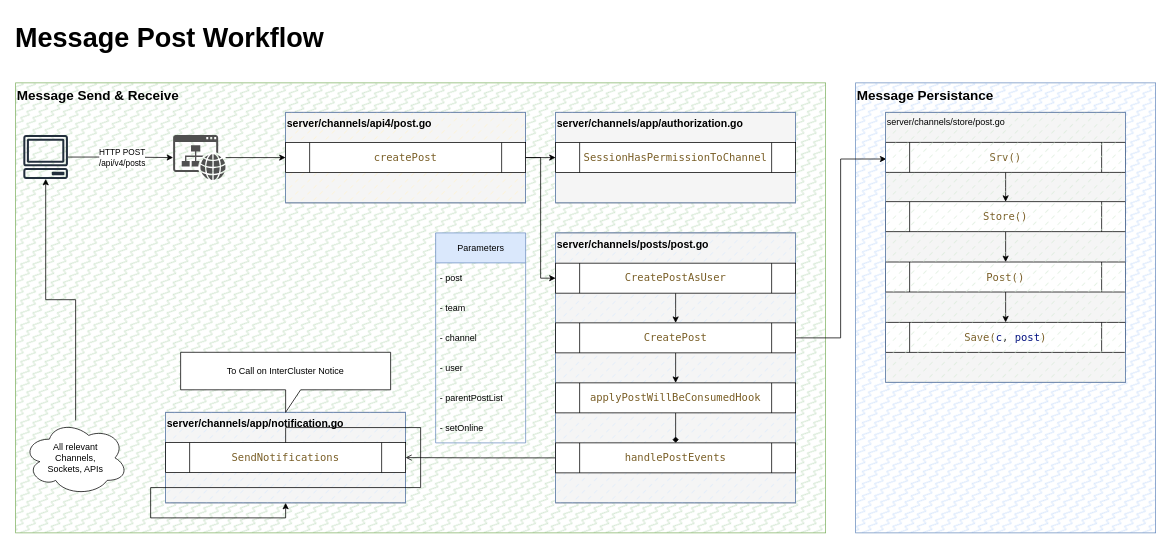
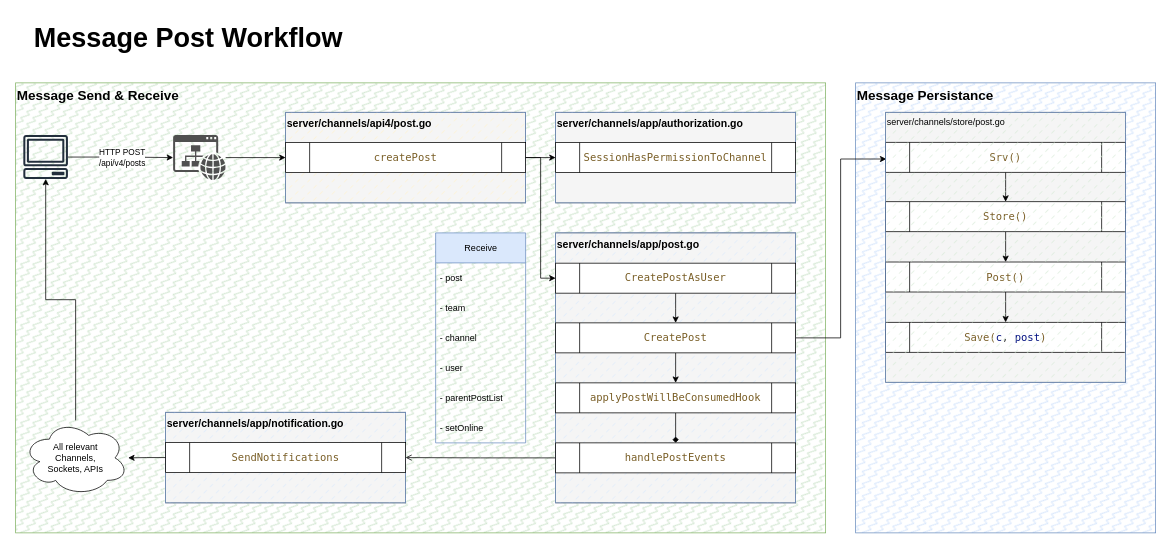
node "Message Post Workflow": moved (169, 38) -> (188, 38)
node "server/channels/posts/post.go": label "server/channels/posts/post.go" -> "server/channels/app/post.go"
node "Parameters": label "Parameters" -> "Receive"
node "To Call on InterCluster Notice": removed
edge "SendNotifications" -> "server/channels/app/notification.go": now "SendNotifications" -> "All relevant Channels, Sockets, APIs"
